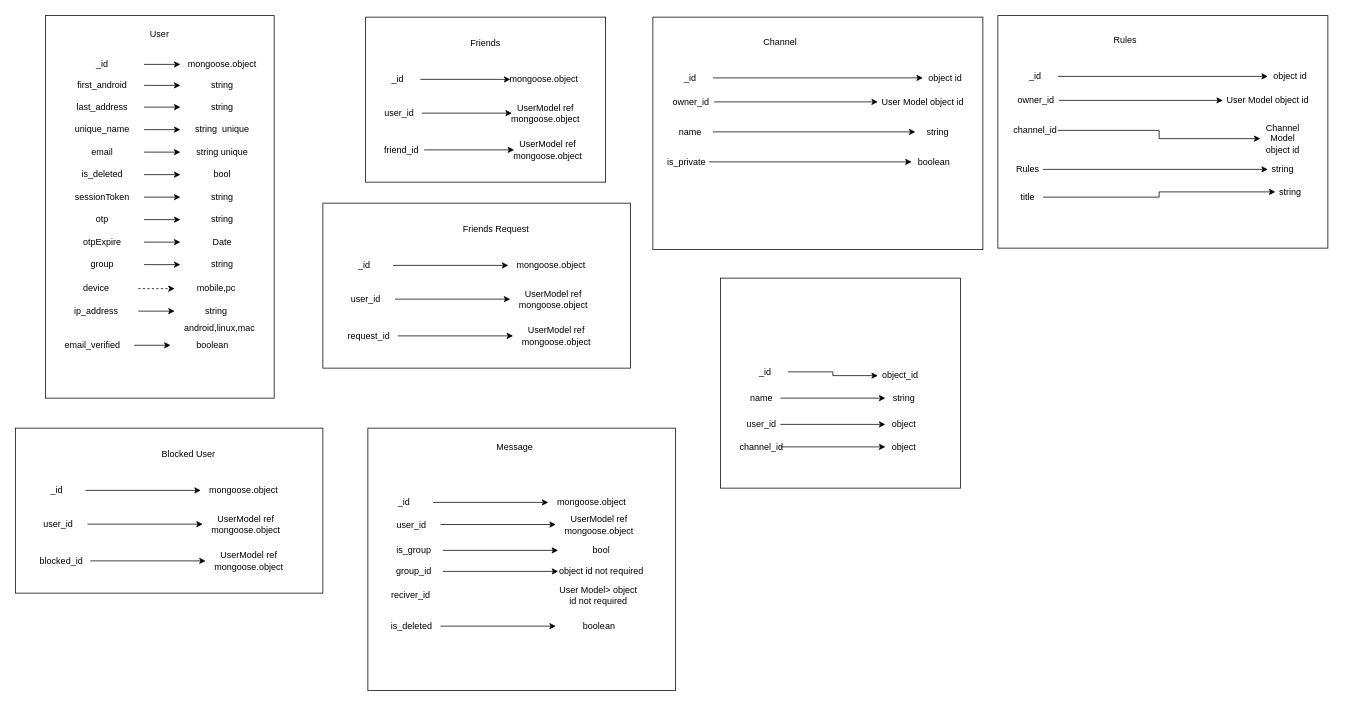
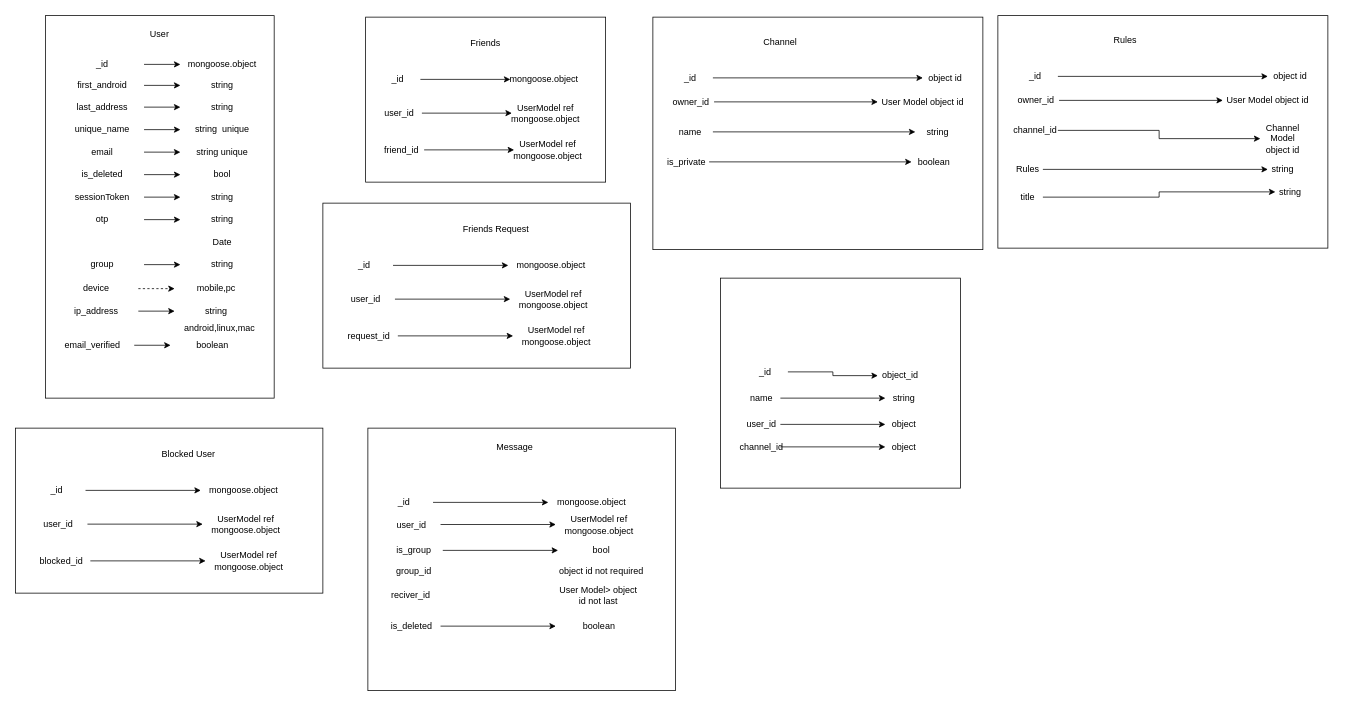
node "otpExpire": removed
edge "otpExpire" -> "Date": removed
edge "group_id" -> "object id not required": removed
node "User Model> object id not required": label "User Model> object id not required" -> "User Model> object id not last"
